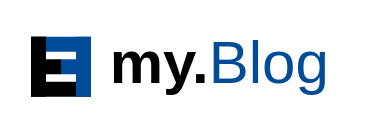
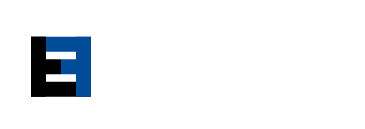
node "my.Blog": removed
